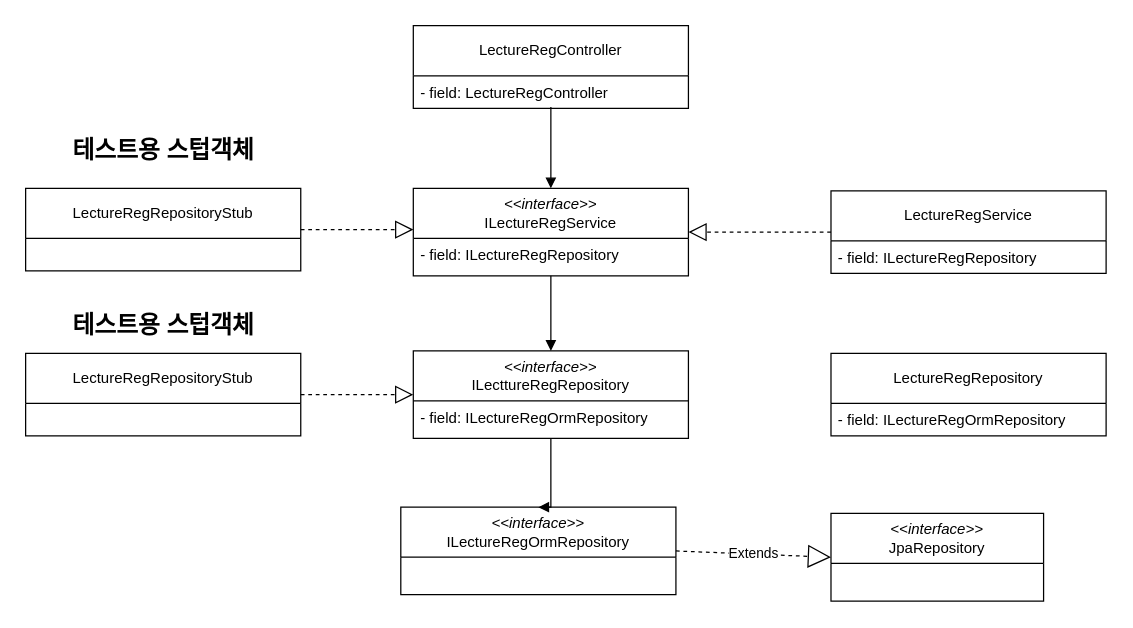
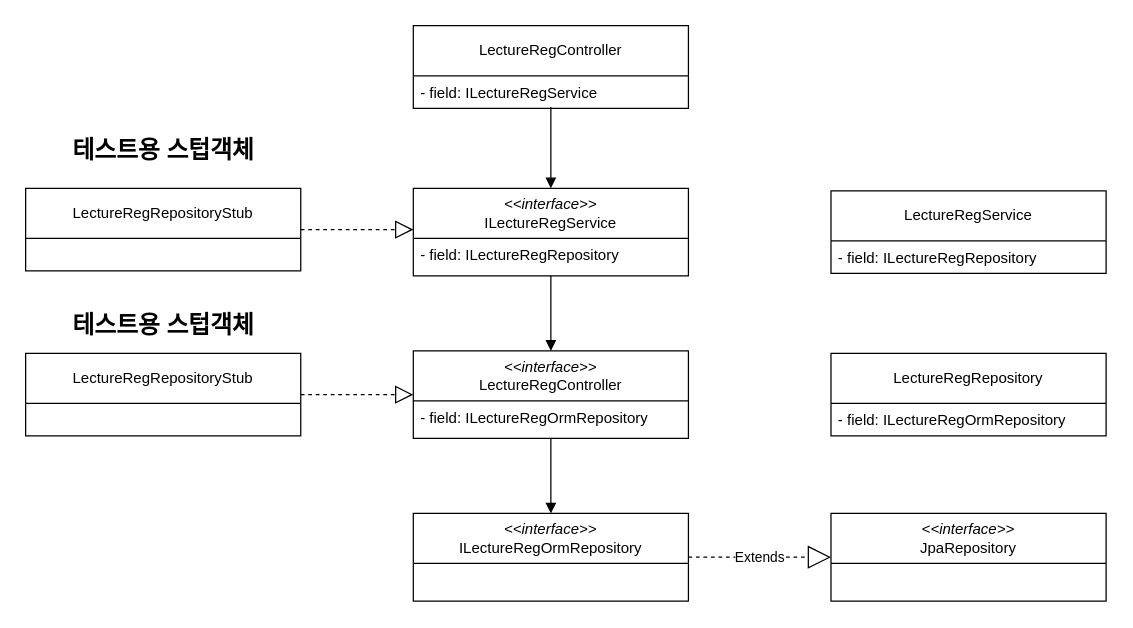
node "- field: LectureRegController": label "- field: LectureRegController" -> "- field: ILectureRegService"
edge "LectureRegService" -> "<<interface>> ILectureRegService": removed
node "<<interface>> ILecttureRegRepository": label "<<interface>> ILecttureRegRepository" -> "<<interface>> LectureRegController"
node "<<interface>> ILectureRegOrmRepository": moved (538, 551) -> (551, 557)
node "<<interface>> JpaRepository": size 213x88 -> 275x88
